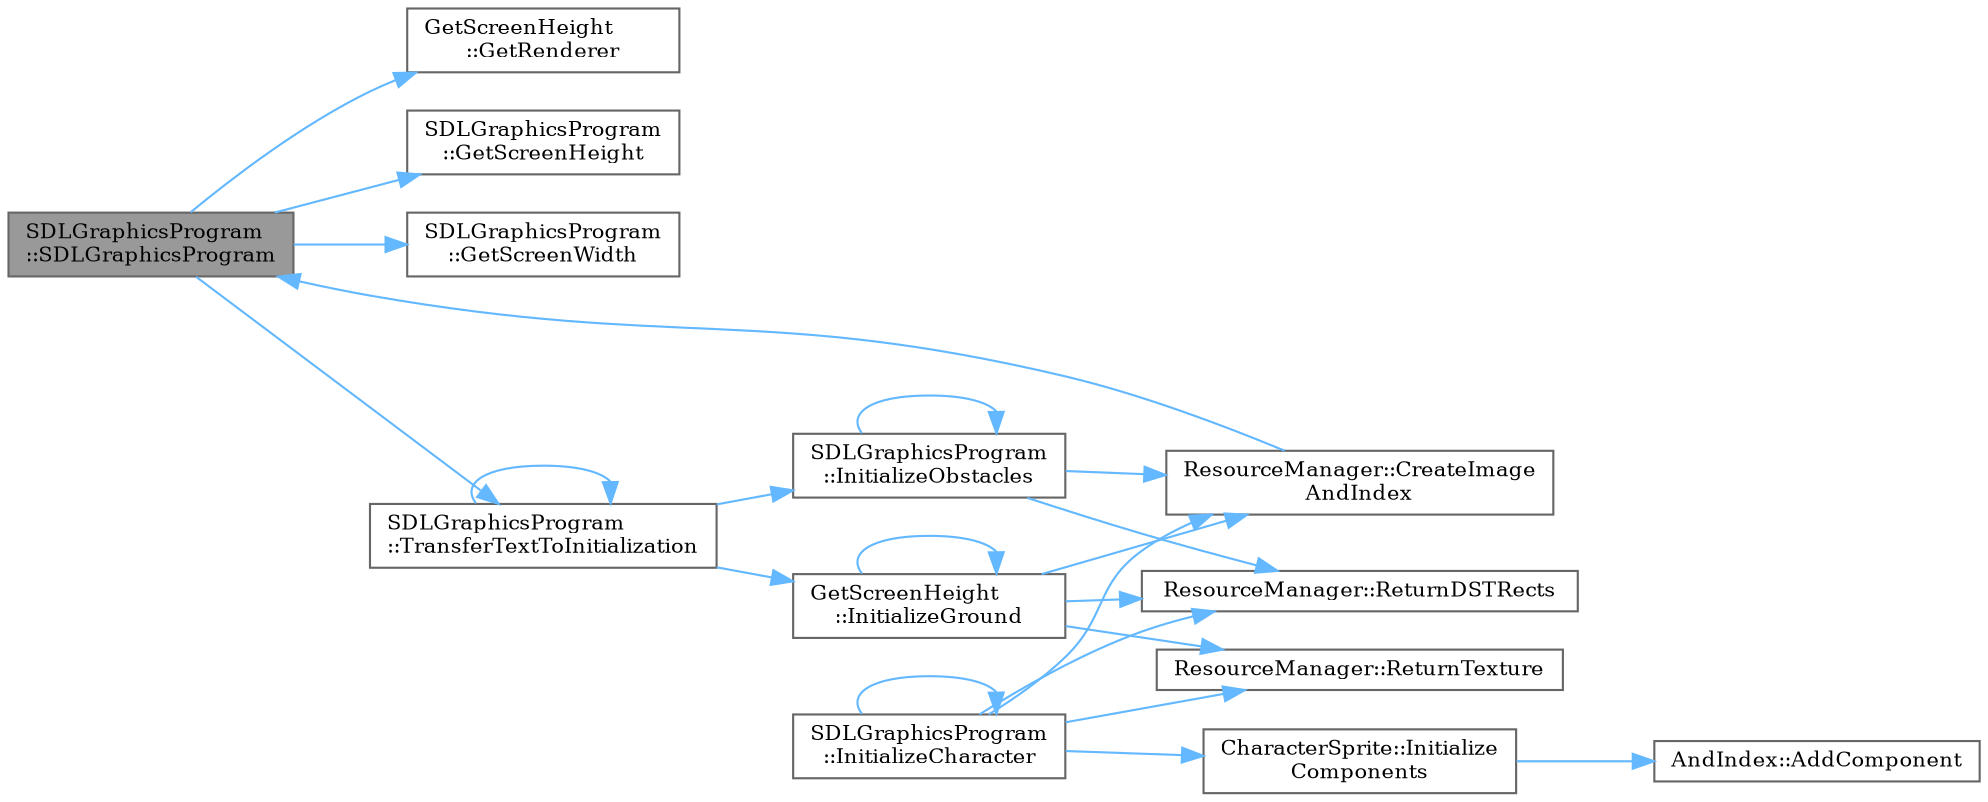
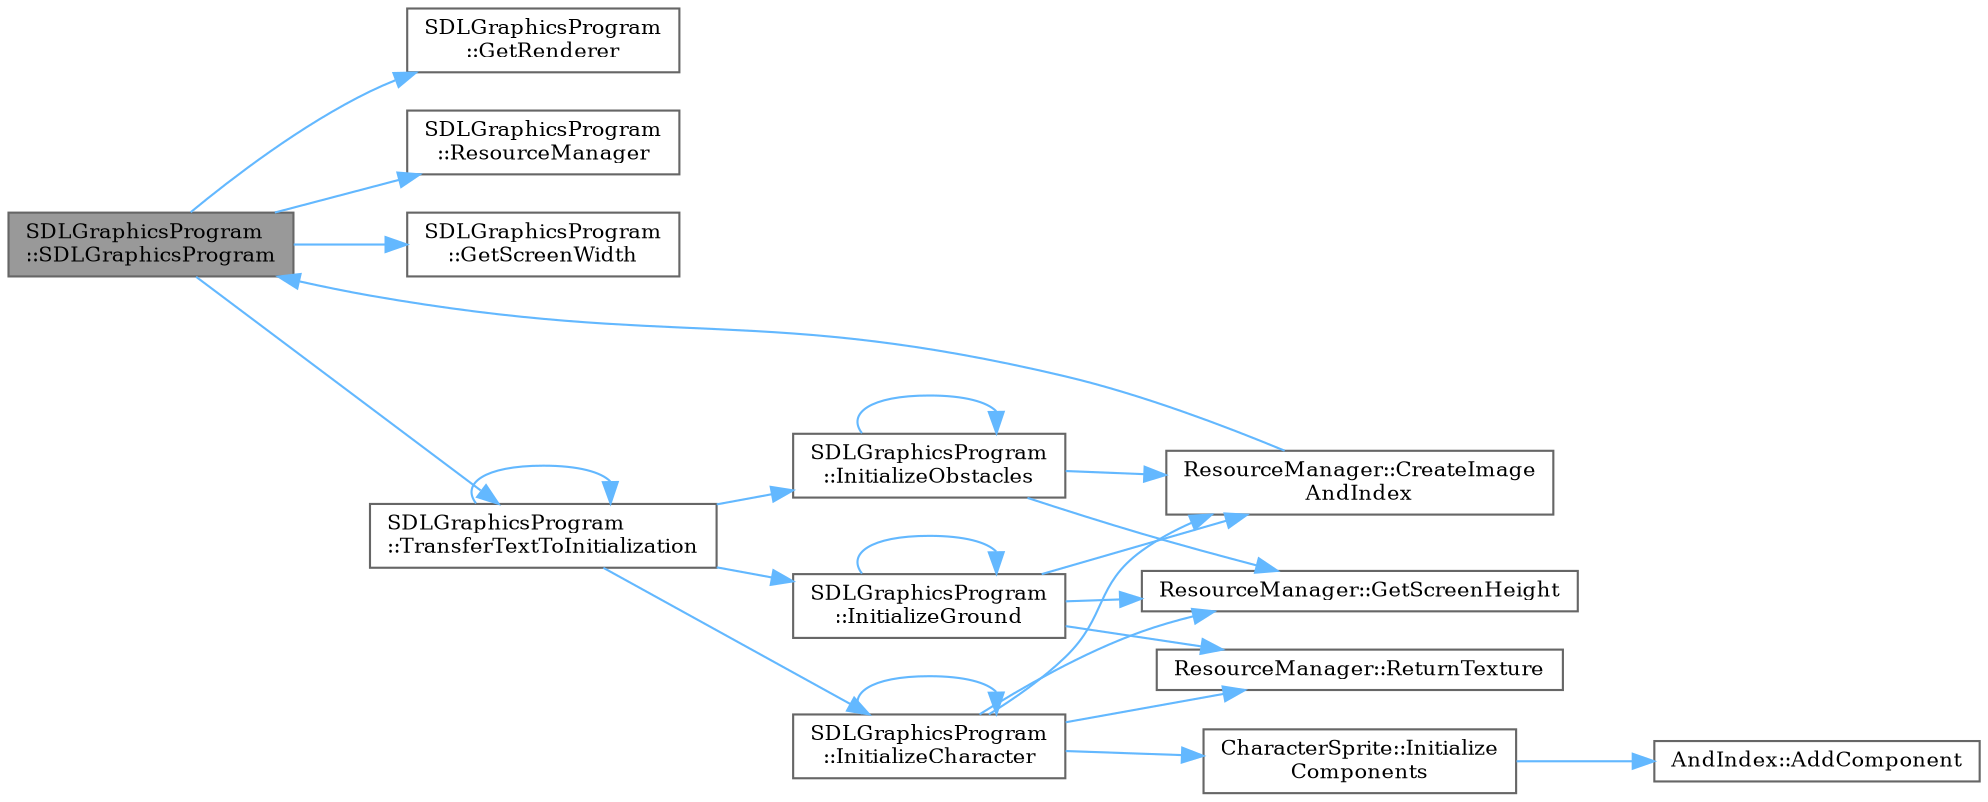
node "GetScreenHeight ::GetRenderer": label "GetScreenHeight ::GetRenderer" -> "SDLGraphicsProgram ::GetRenderer"
node "SDLGraphicsProgram ::GetScreenHeight": label "SDLGraphicsProgram ::GetScreenHeight" -> "SDLGraphicsProgram ::ResourceManager"
node "ResourceManager::ReturnDSTRects": label "ResourceManager::ReturnDSTRects" -> "ResourceManager::GetScreenHeight"
node "GetScreenHeight ::InitializeGround": label "GetScreenHeight ::InitializeGround" -> "SDLGraphicsProgram ::InitializeGround"
edge "SDLGraphicsProgram ::TransferTextToInitialization" -> "SDLGraphicsProgram ::InitializeCharacter": added
